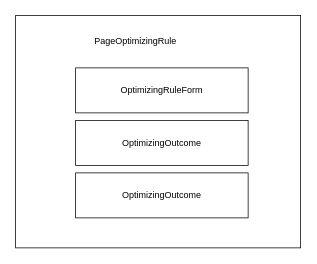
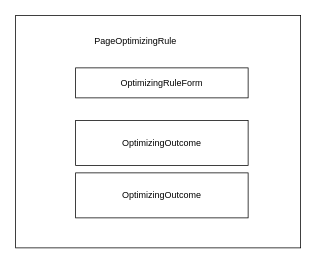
node "OptimizingRuleForm": size 173x45 -> 173x30
